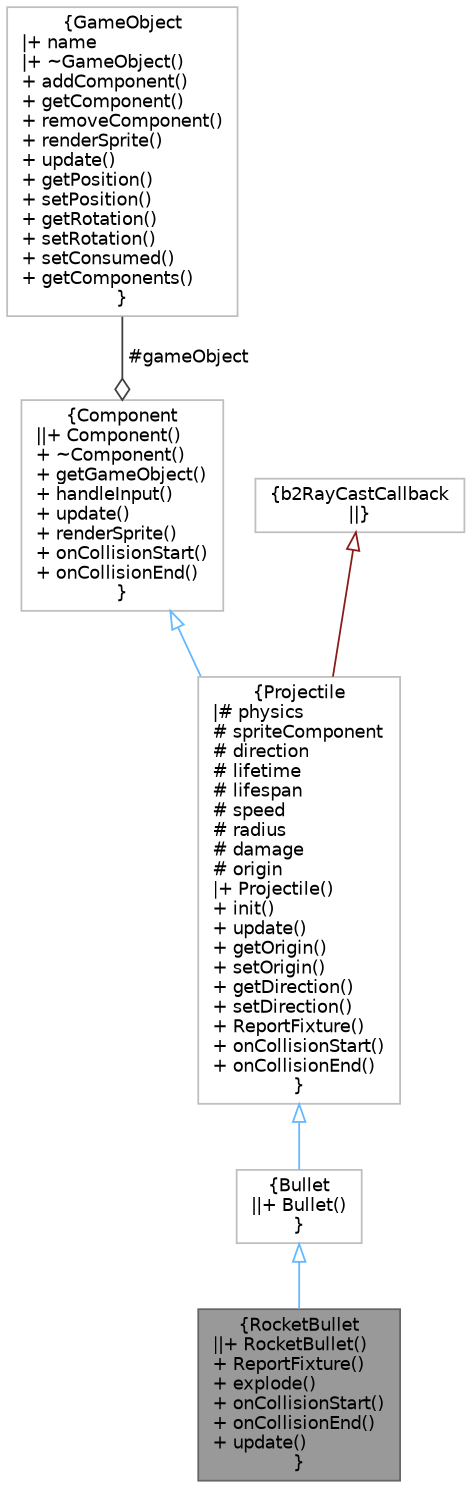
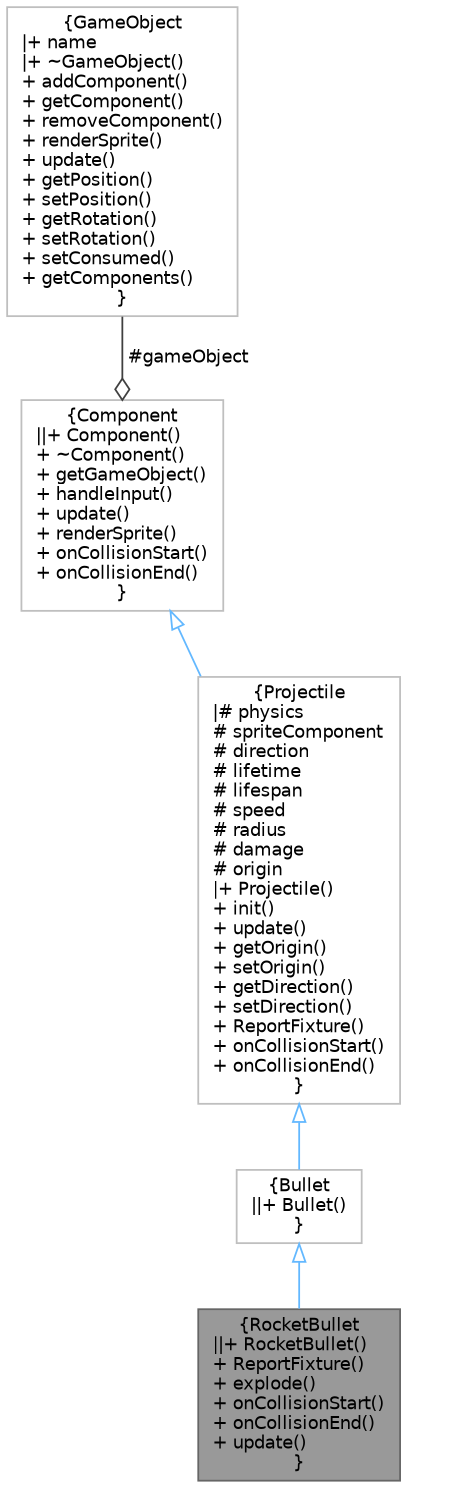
node "{b2RayCastCallback ||}": removed
